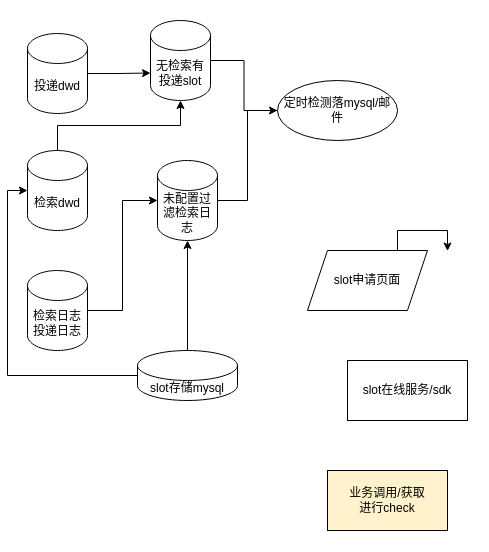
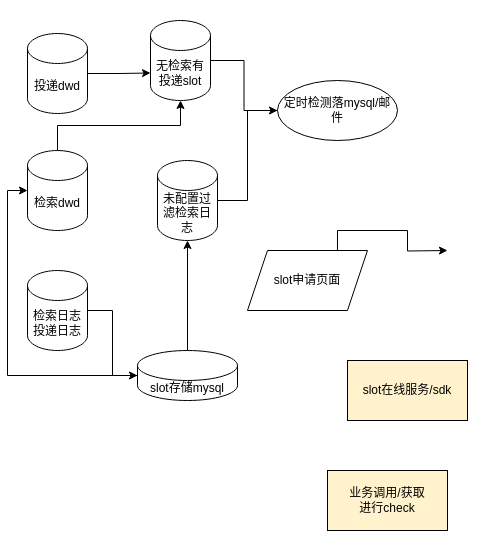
edge "检索日志 投递日志" -> "未配置过滤检索日志": now "检索日志 投递日志" -> "slot存储mysql"
node "slot申请页面": moved (367, 281) -> (307, 281)
node "slot在线服务/sdk": fillcolor #ffffff -> #fff2cc
